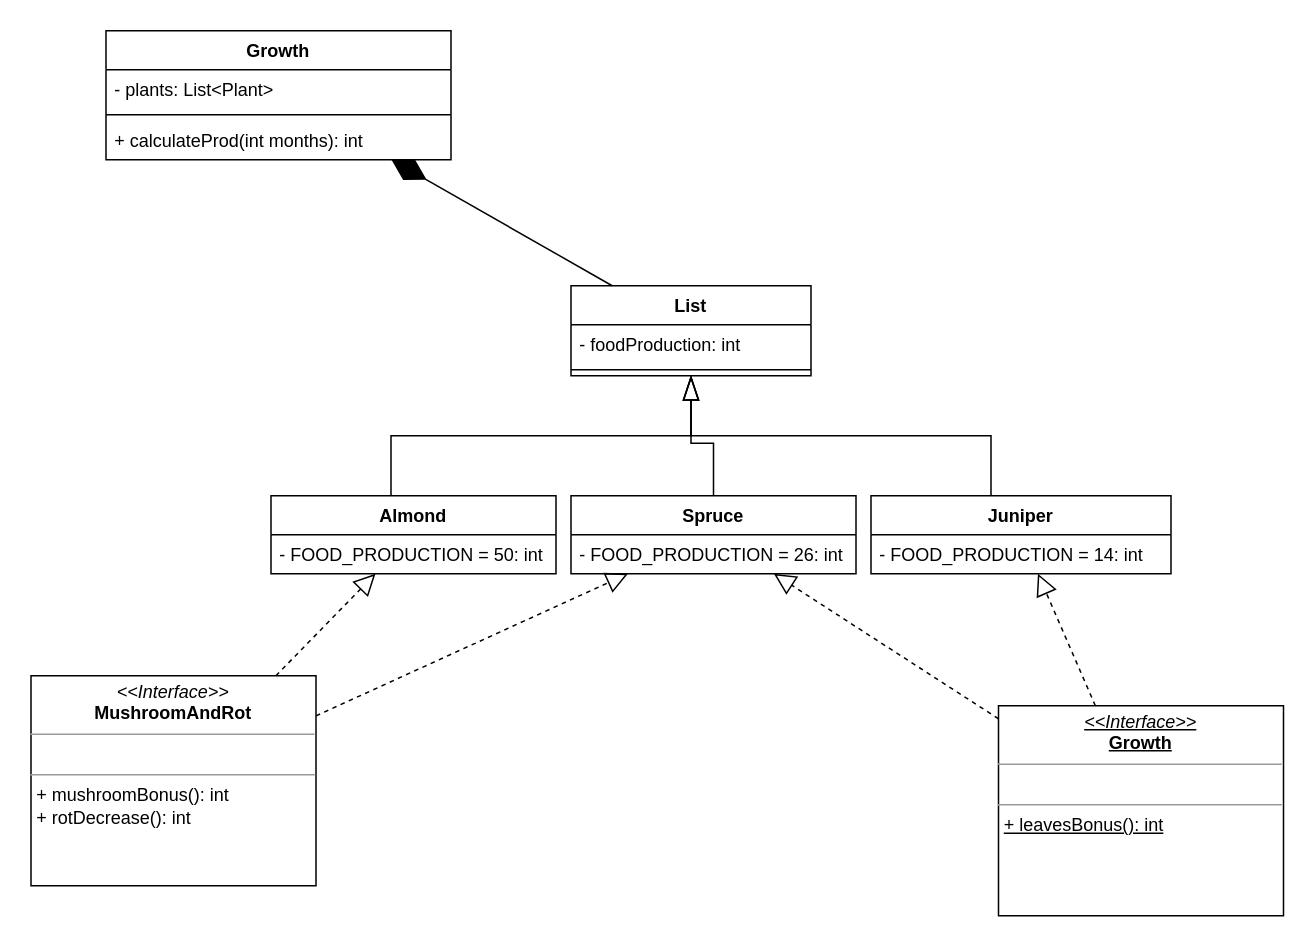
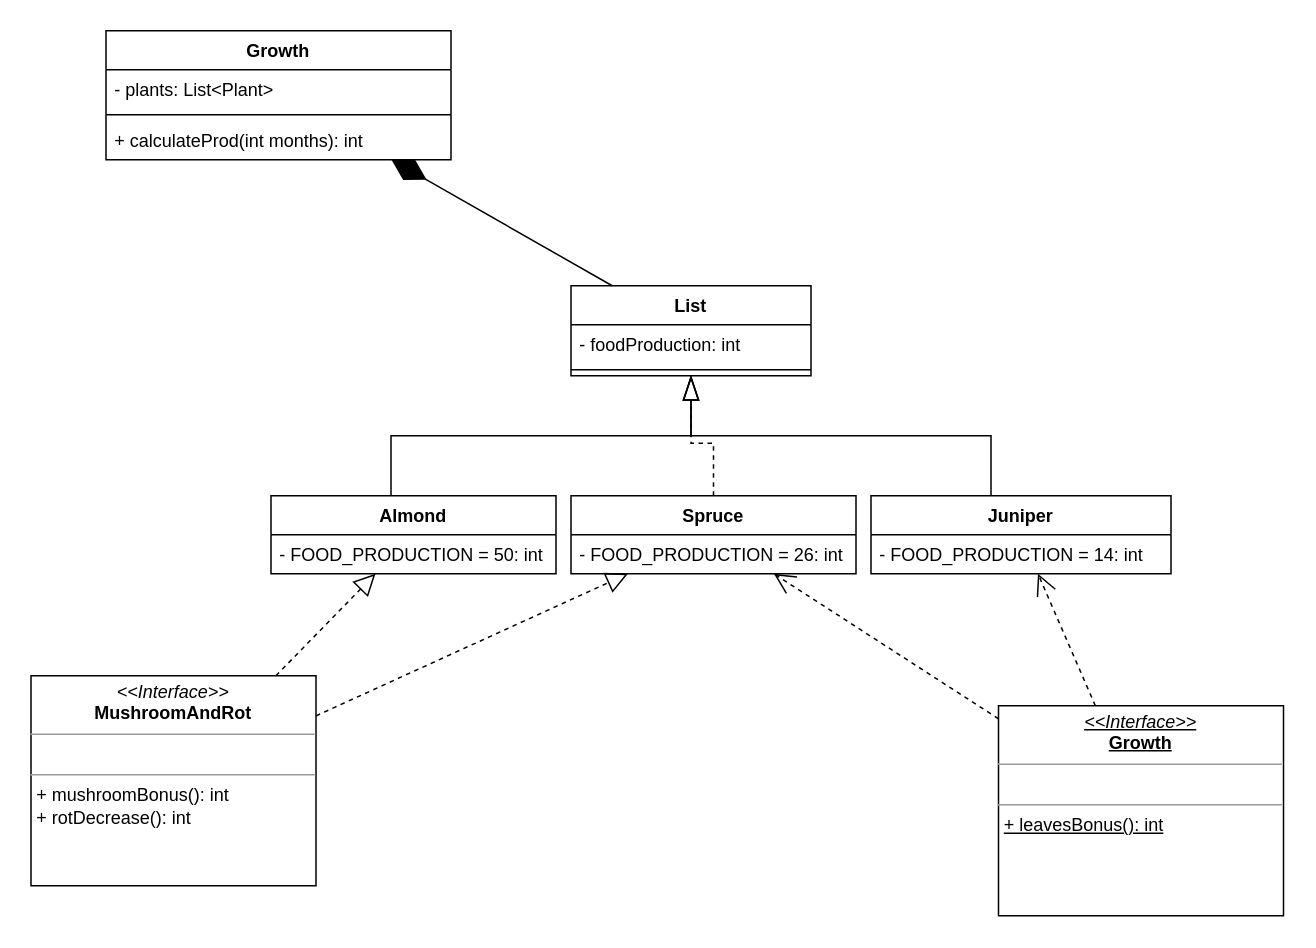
edge "Spruce" -> "List": style solid -> dashed
edge "<<Interface>> Growth + leavesBonus(): int" -> "Spruce": arrowhead block -> open
edge "<<Interface>> Growth + leavesBonus(): int" -> "Juniper": arrowhead block -> open
